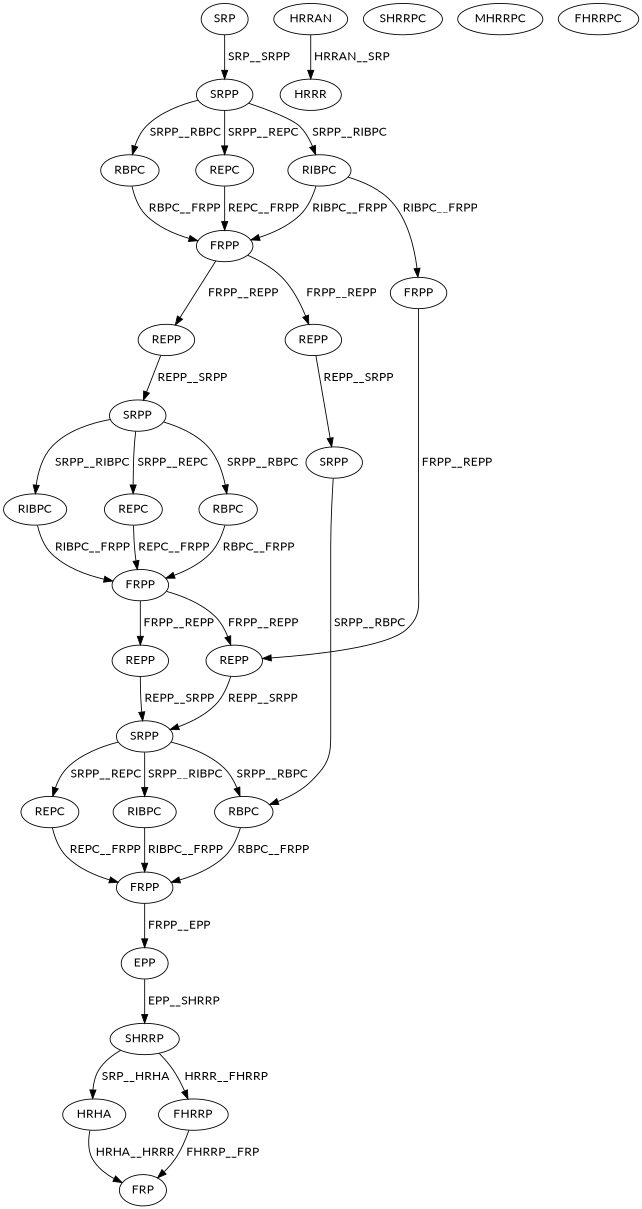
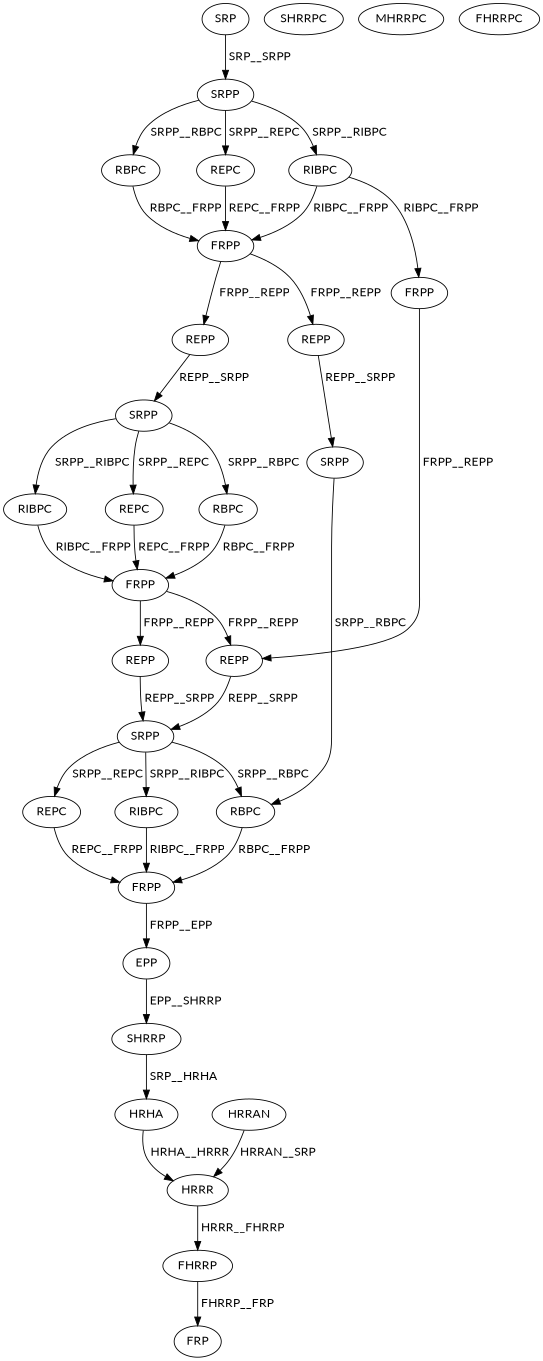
edge "SHRRP" -> "FHRRP": now "HRRR" -> "FHRRP"
edge "HRHA" -> "FRP": now "HRHA" -> "HRRR"
